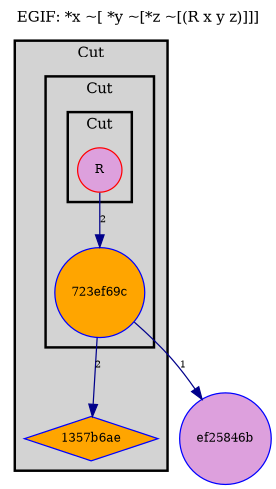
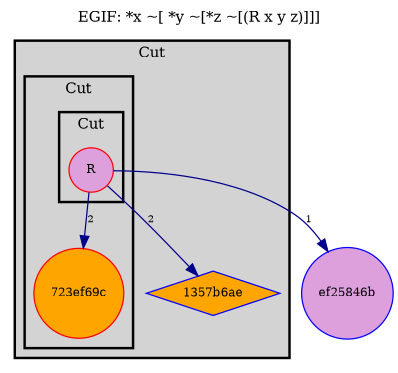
node "723ef69c": color blue -> red
edge "723ef69c" -> "ef25846b": now "R" -> "ef25846b"
edge "723ef69c" -> "1357b6ae": now "R" -> "1357b6ae"
